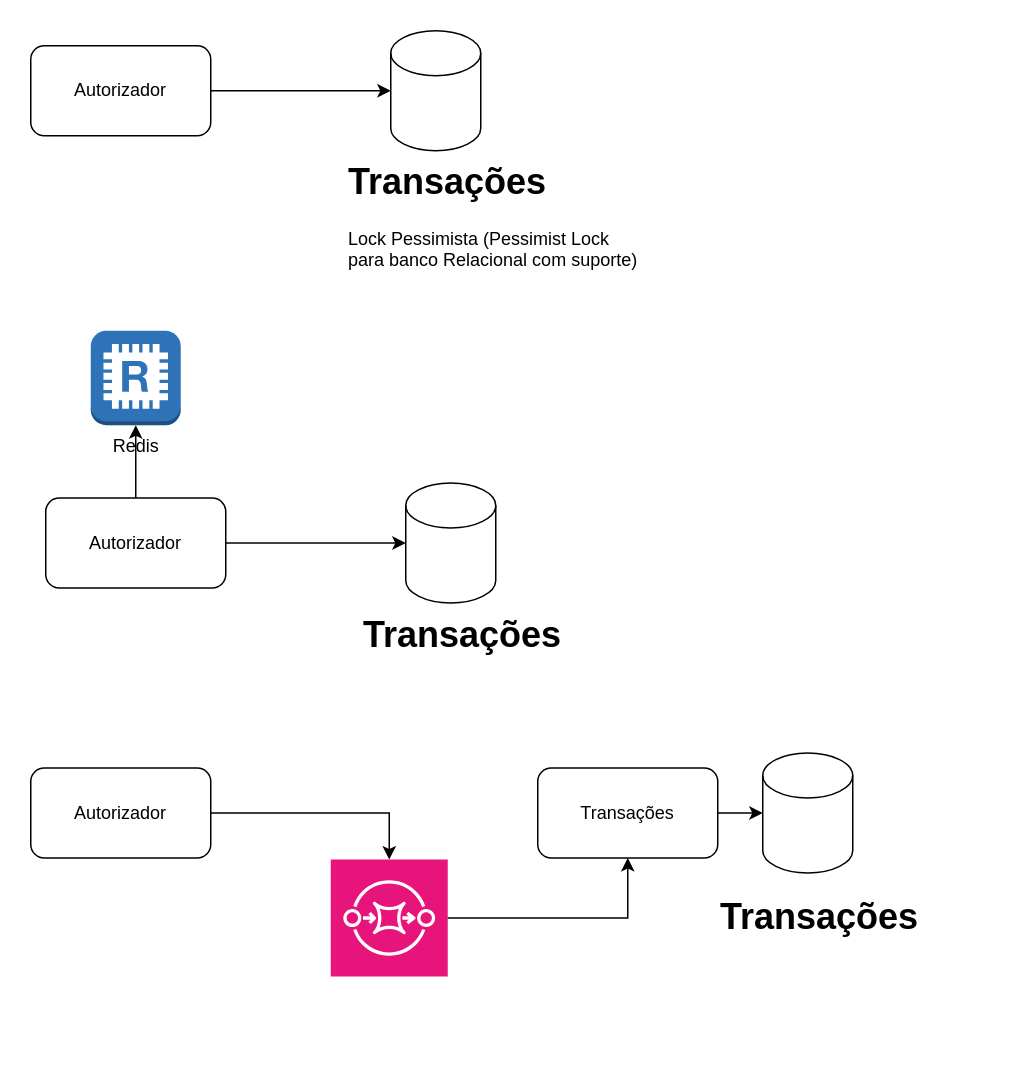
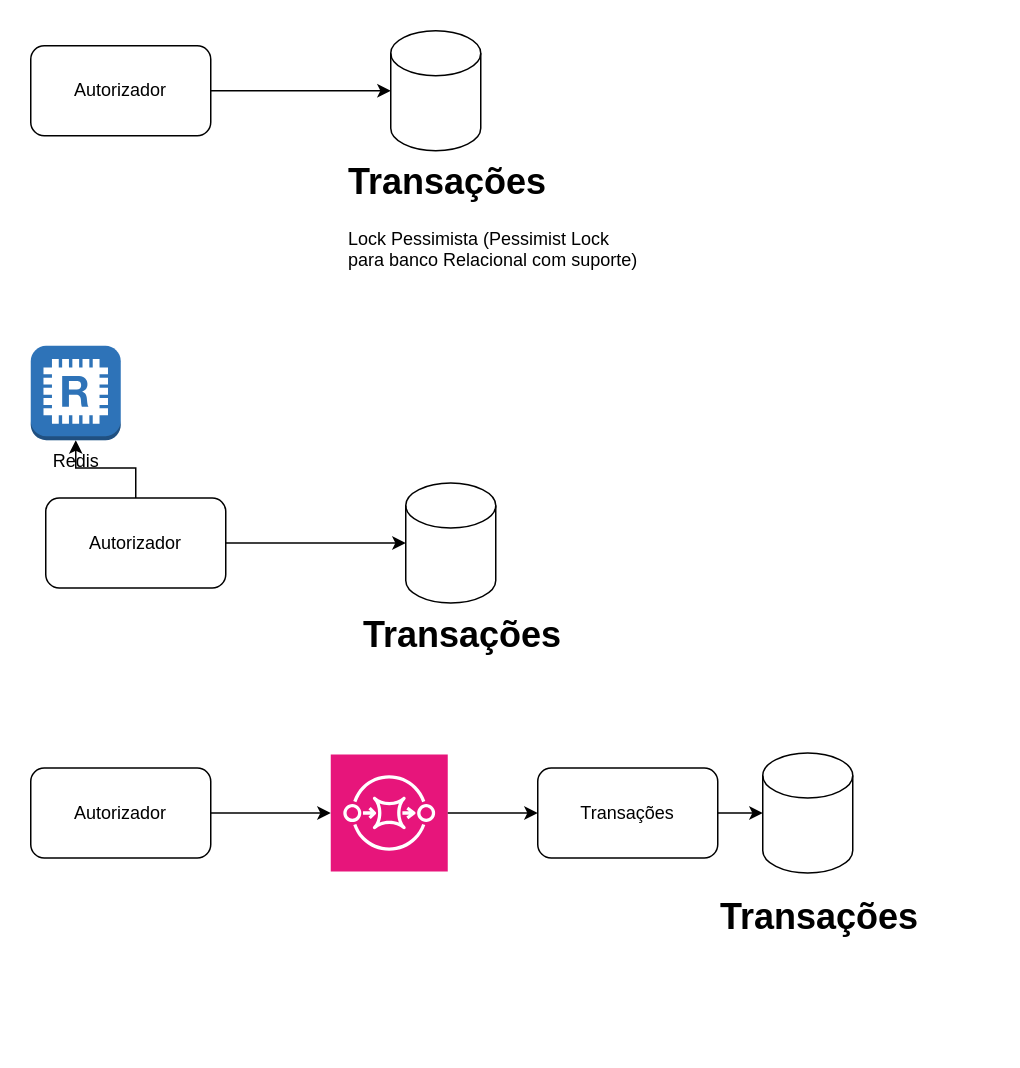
node "Redis": moved (136, 378) -> (76, 393)
node "SQS FIFO para evitar duplicação": moved (389, 918) -> (389, 813)
